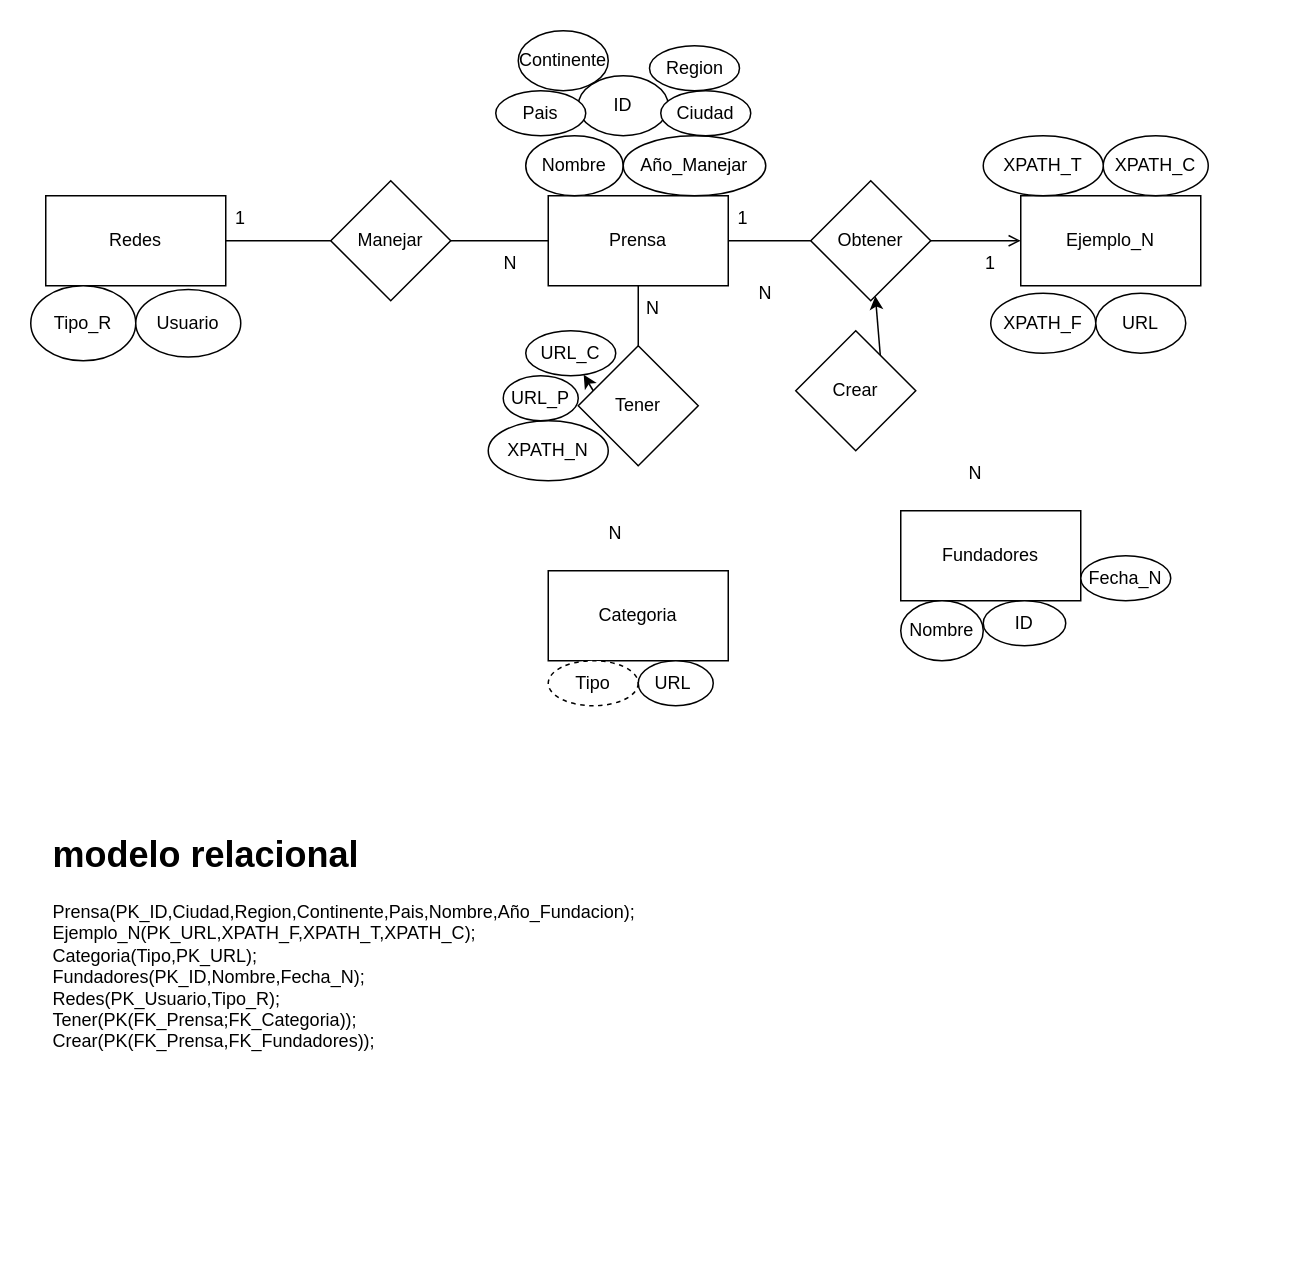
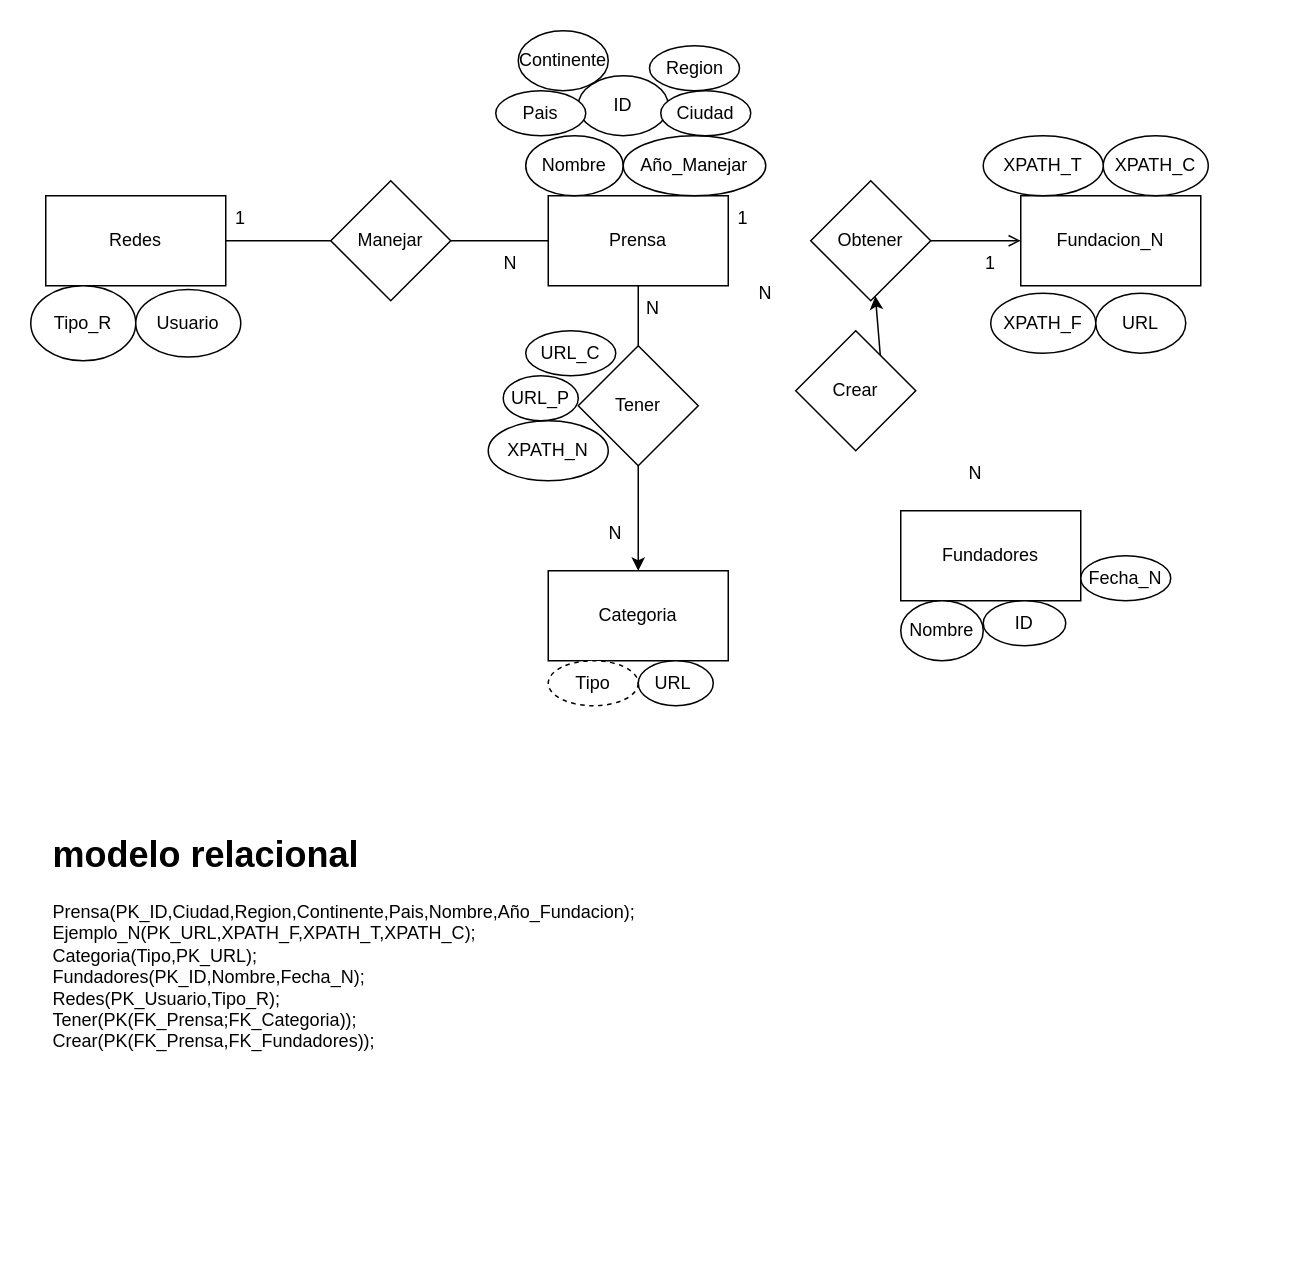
edge "Prensa" -- "Obtener": removed
node "Ejemplo_N": label "Ejemplo_N" -> "Fundacion_N"
edge "Tener" -> "URL_C": now "Tener" -> "Categoria"
